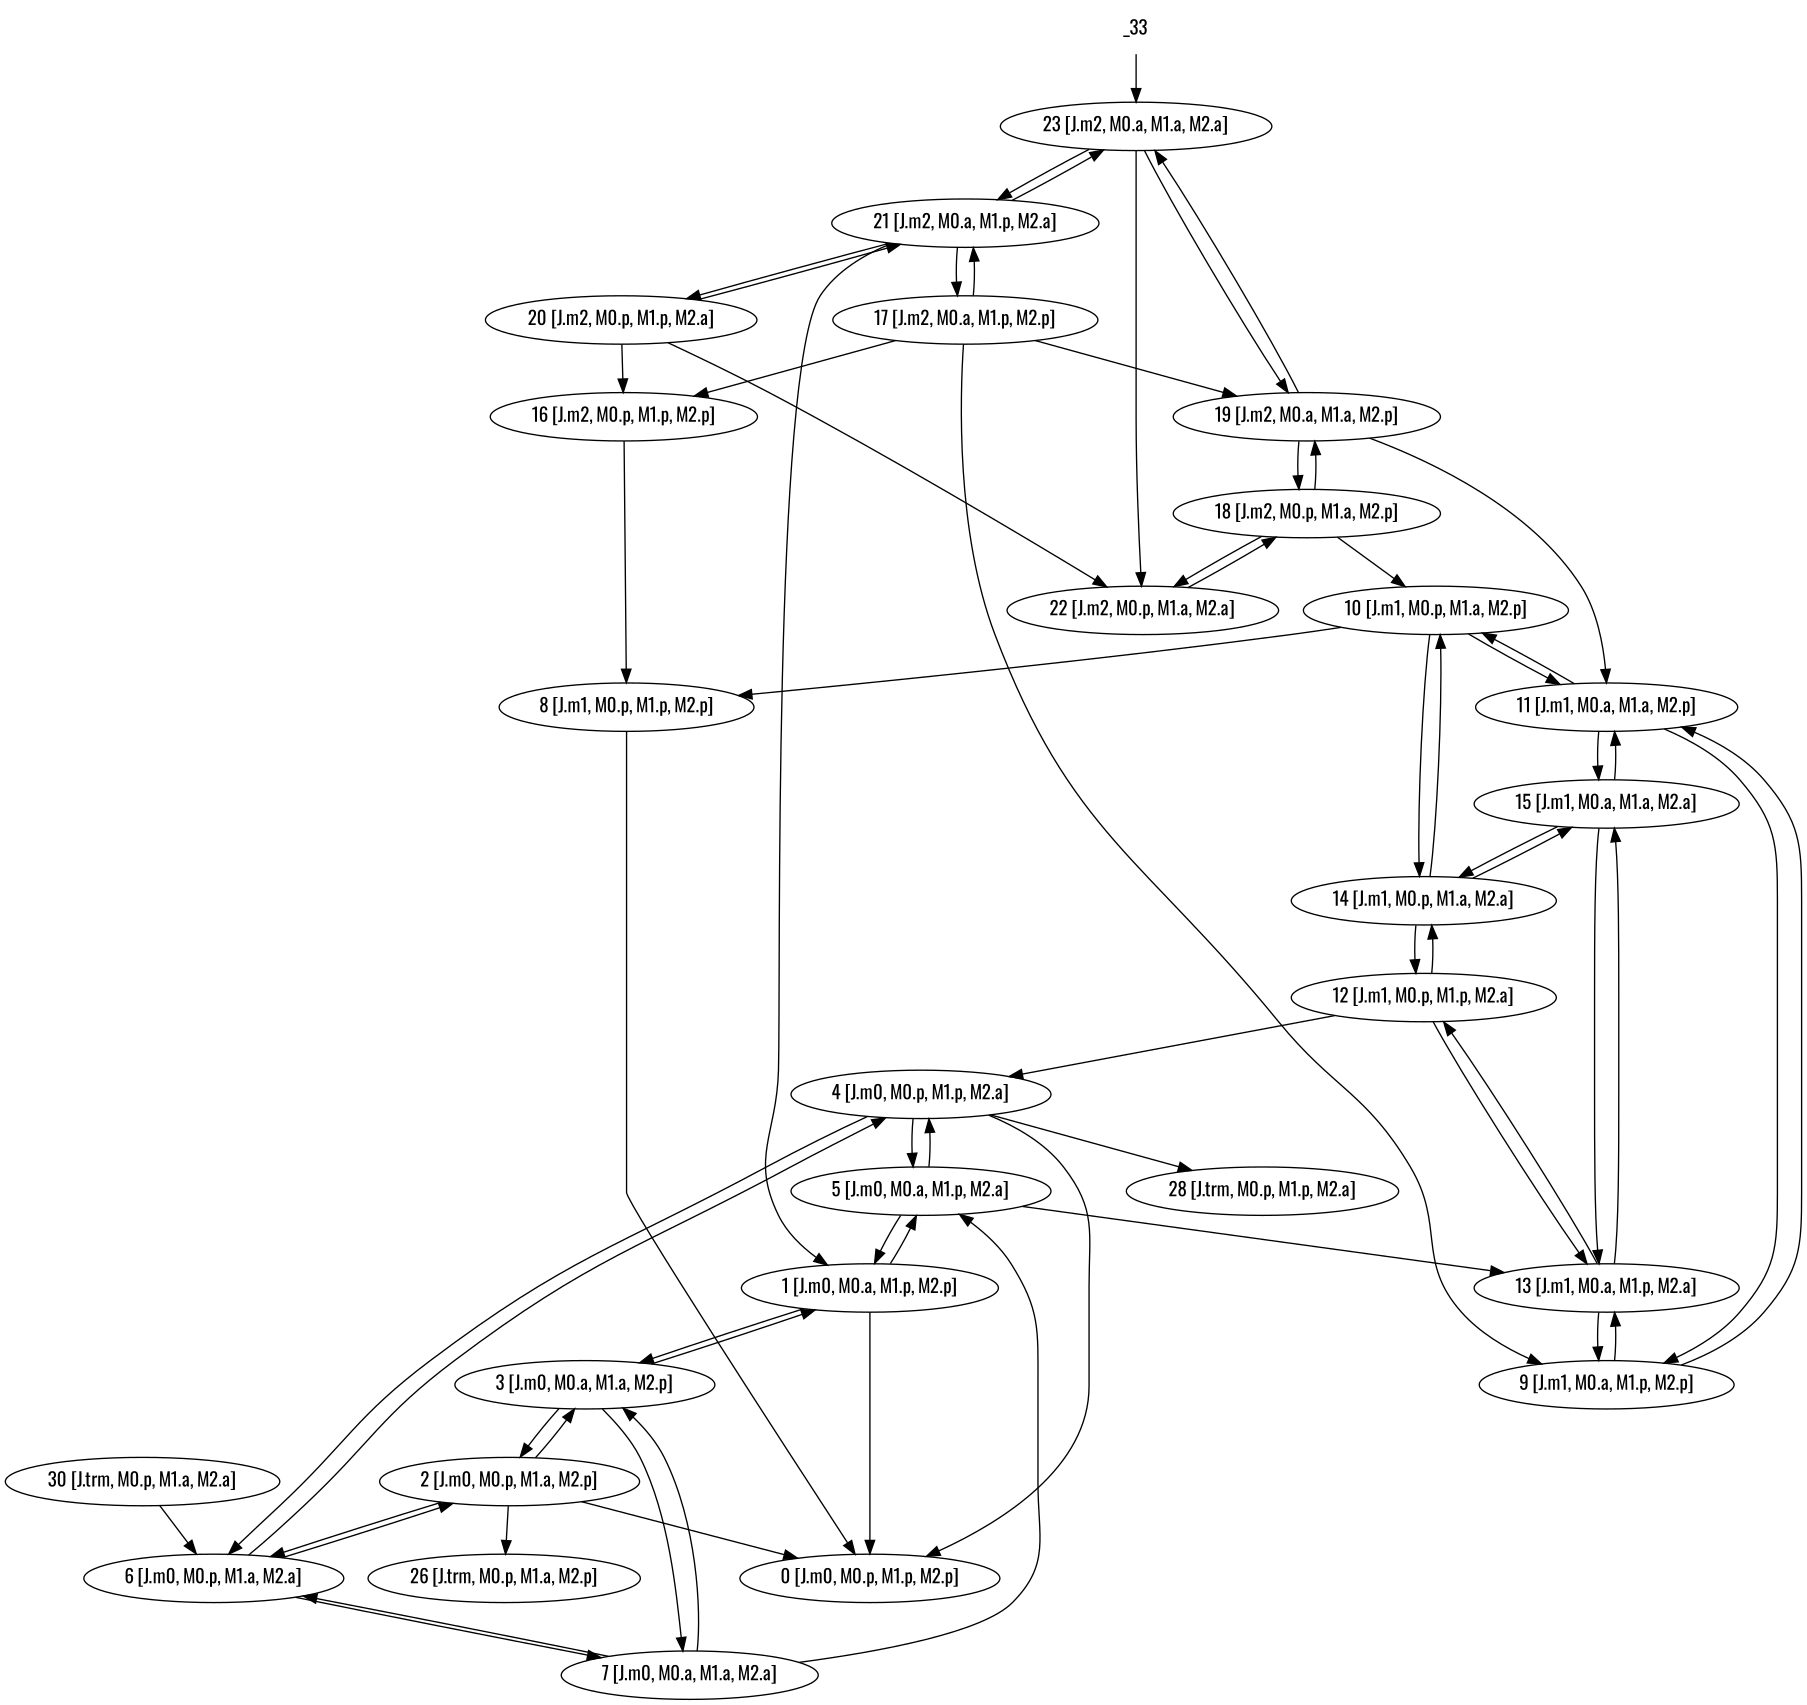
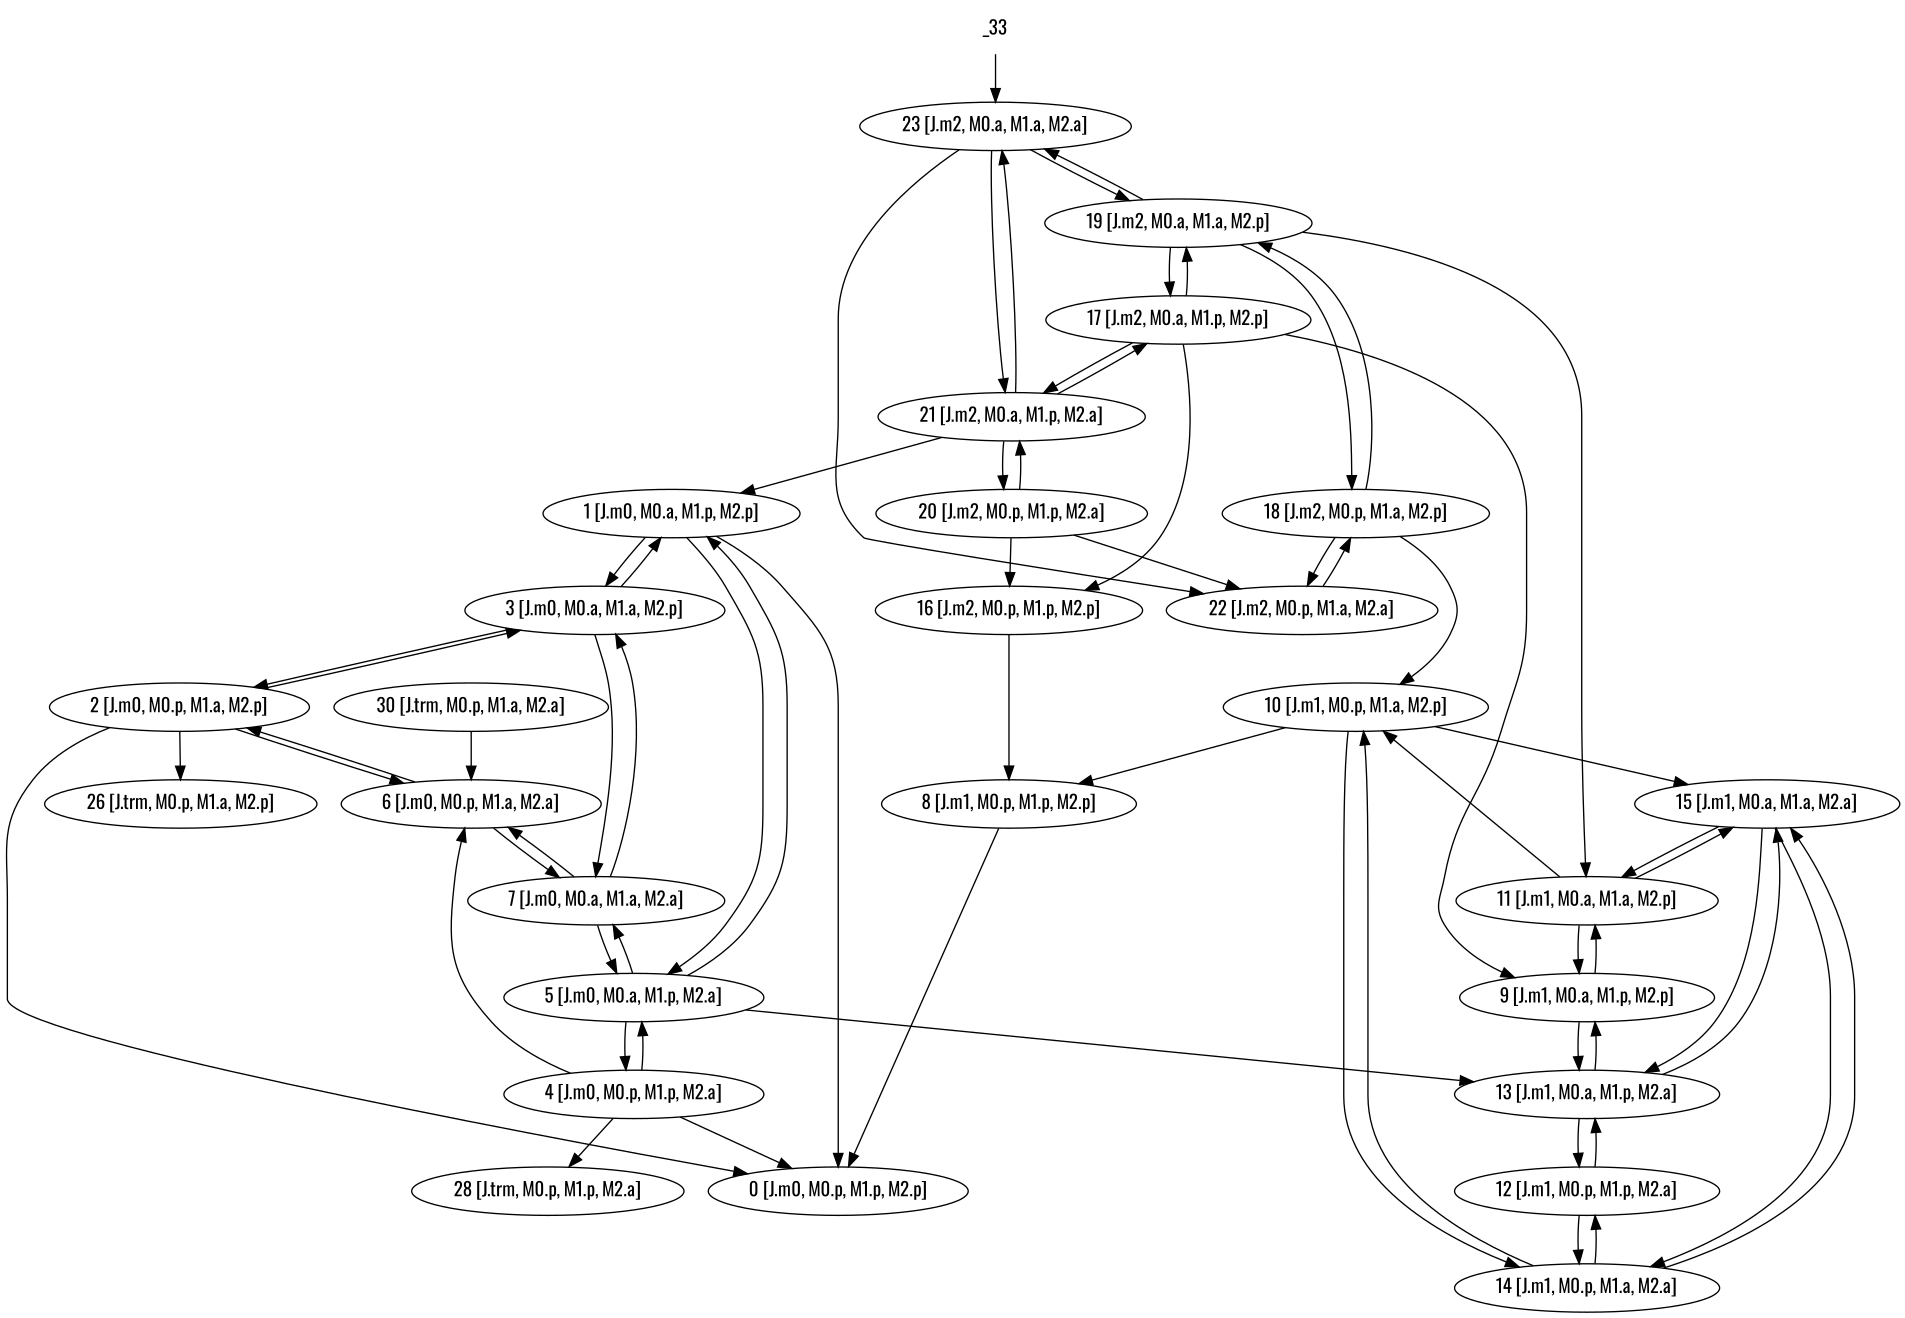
edge "19 [J.m2, M0.a, M1.a, M2.p]" -> "17 [J.m2, M0.a, M1.p, M2.p]": added
edge "10 [J.m1, M0.p, M1.a, M2.p]" -> "11 [J.m1, M0.a, M1.a, M2.p]": now "10 [J.m1, M0.p, M1.a, M2.p]" -> "15 [J.m1, M0.a, M1.a, M2.a]"
edge "5 [J.m0, M0.a, M1.p, M2.a]" -> "7 [J.m0, M0.a, M1.a, M2.a]": added
edge "12 [J.m1, M0.p, M1.p, M2.a]" -> "4 [J.m0, M0.p, M1.p, M2.a]": removed
edge "6 [J.m0, M0.p, M1.a, M2.a]" -> "4 [J.m0, M0.p, M1.p, M2.a]": removed
